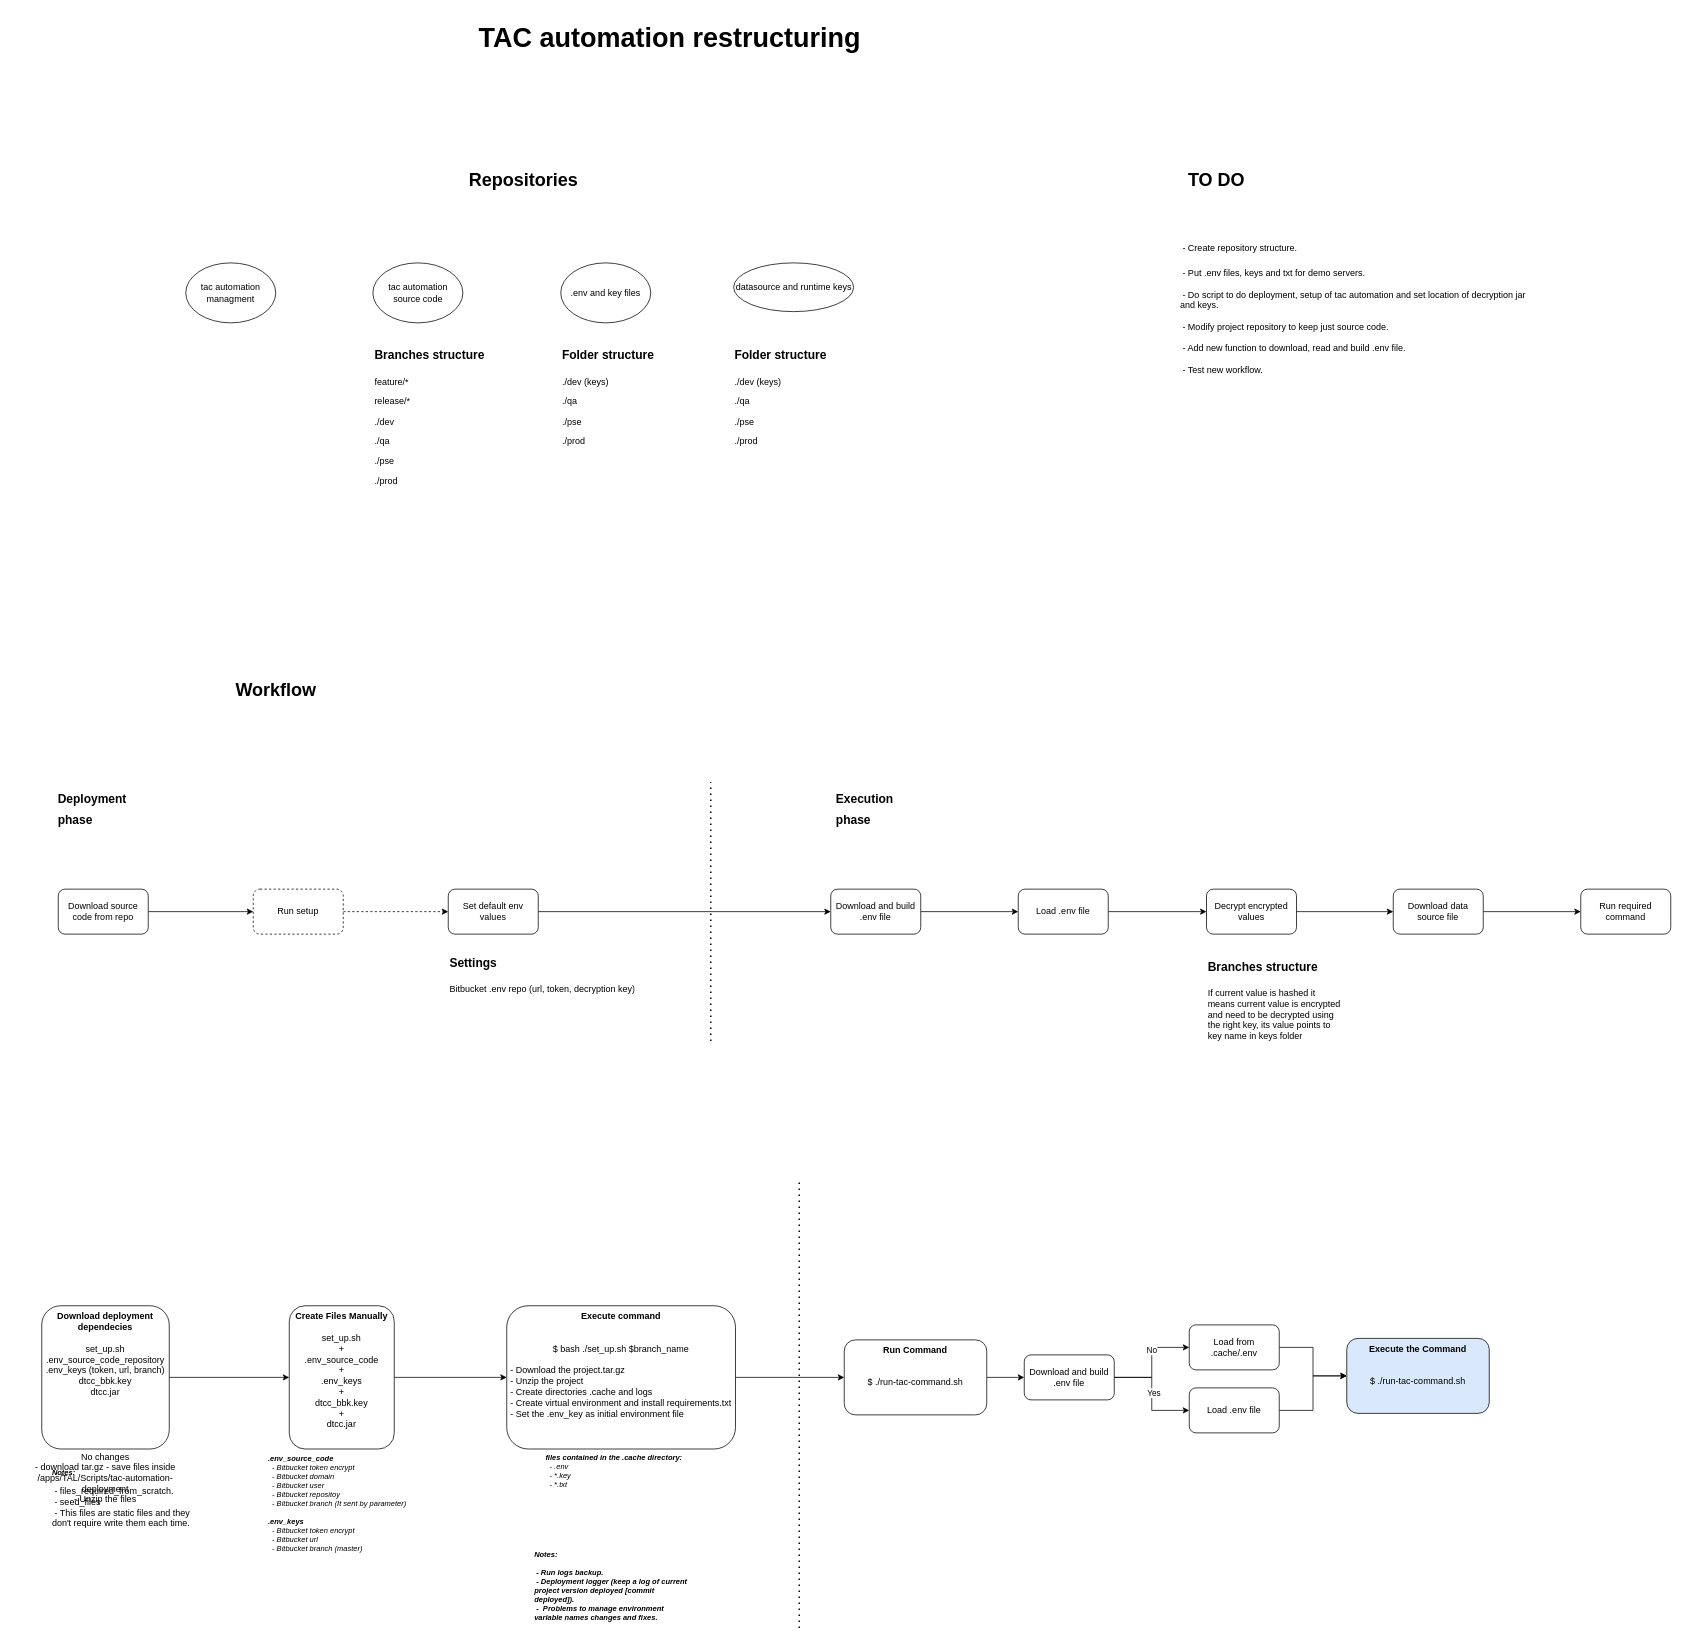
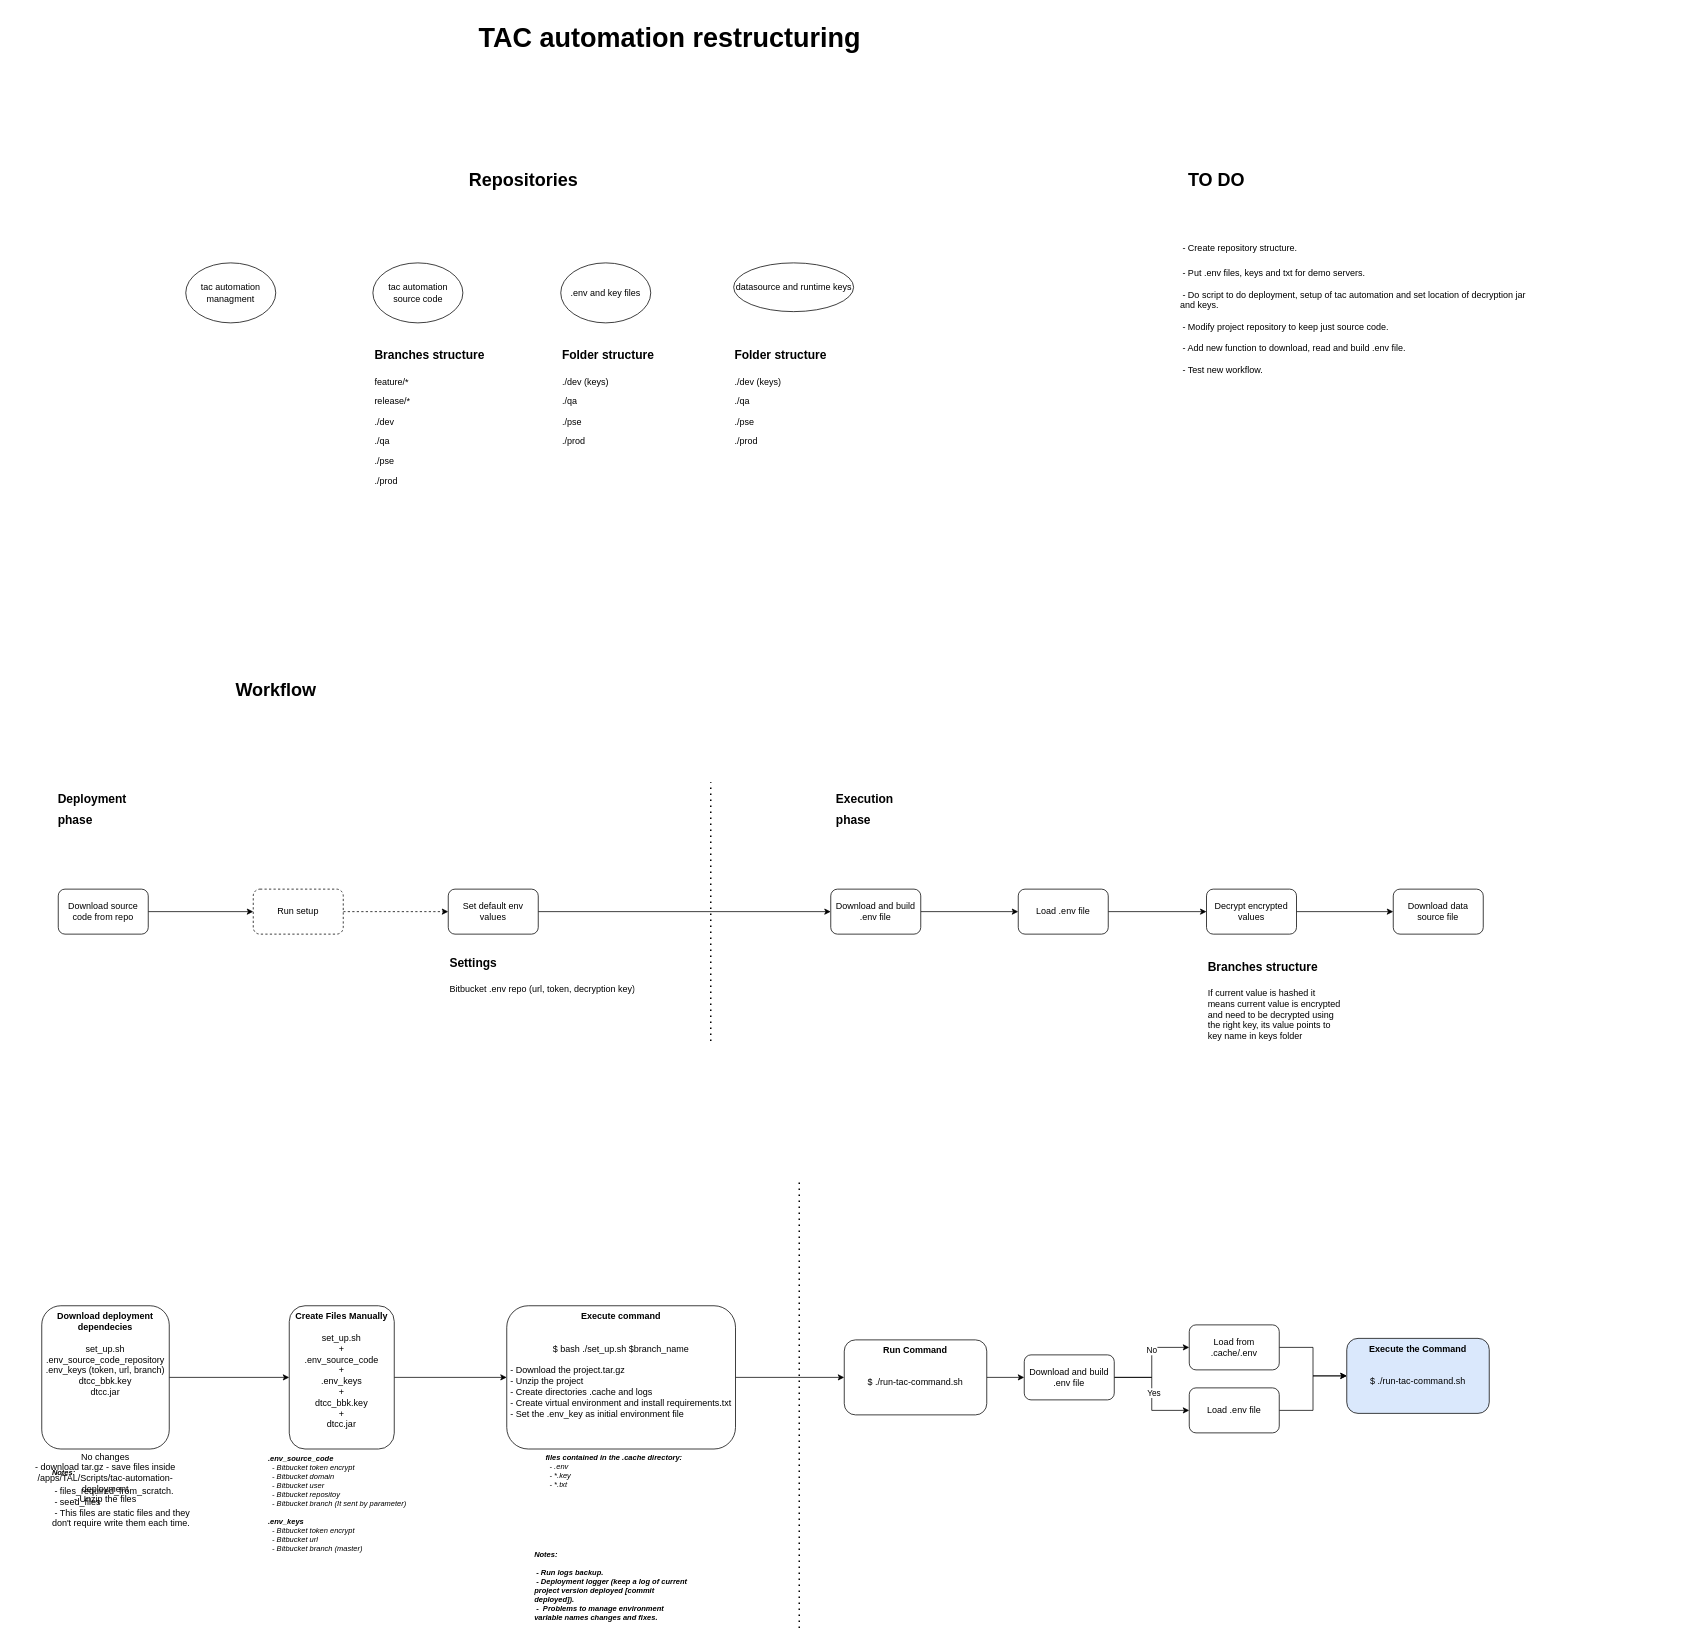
edge "Download data source file" -> "Run required command": removed
node "Run required command": removed
